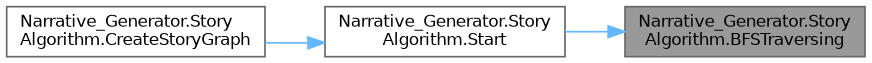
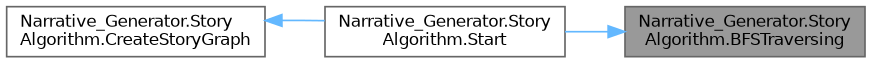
edge "Narrative_Generator.Story Algorithm.CreateStoryGraph" -> "Narrative_Generator.Story Algorithm.Start": reversed
